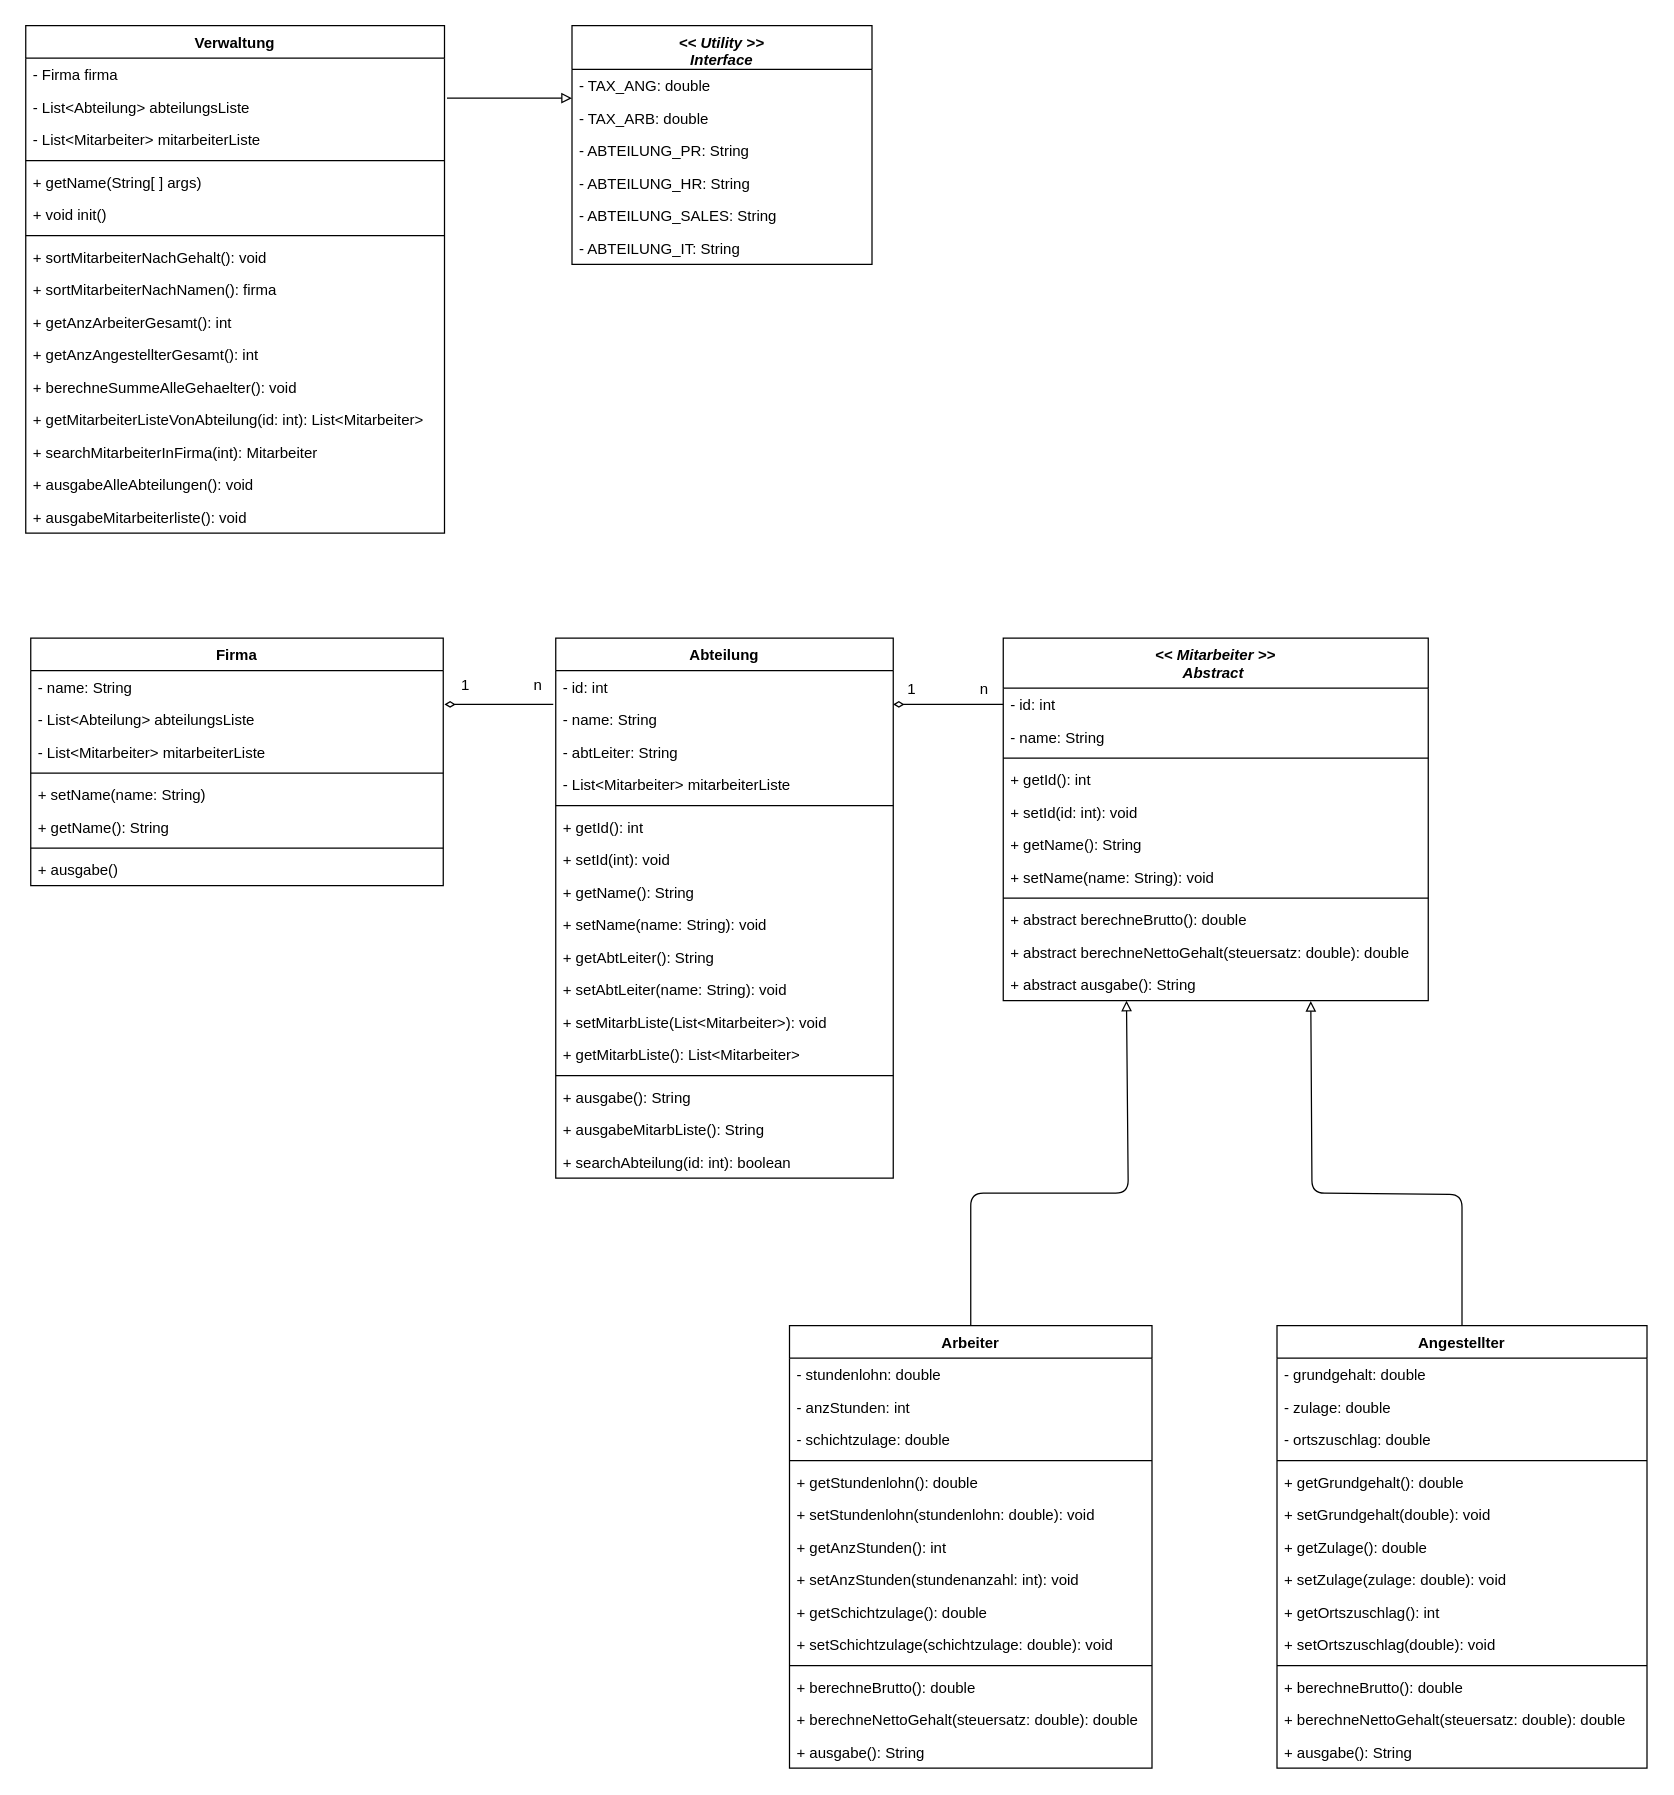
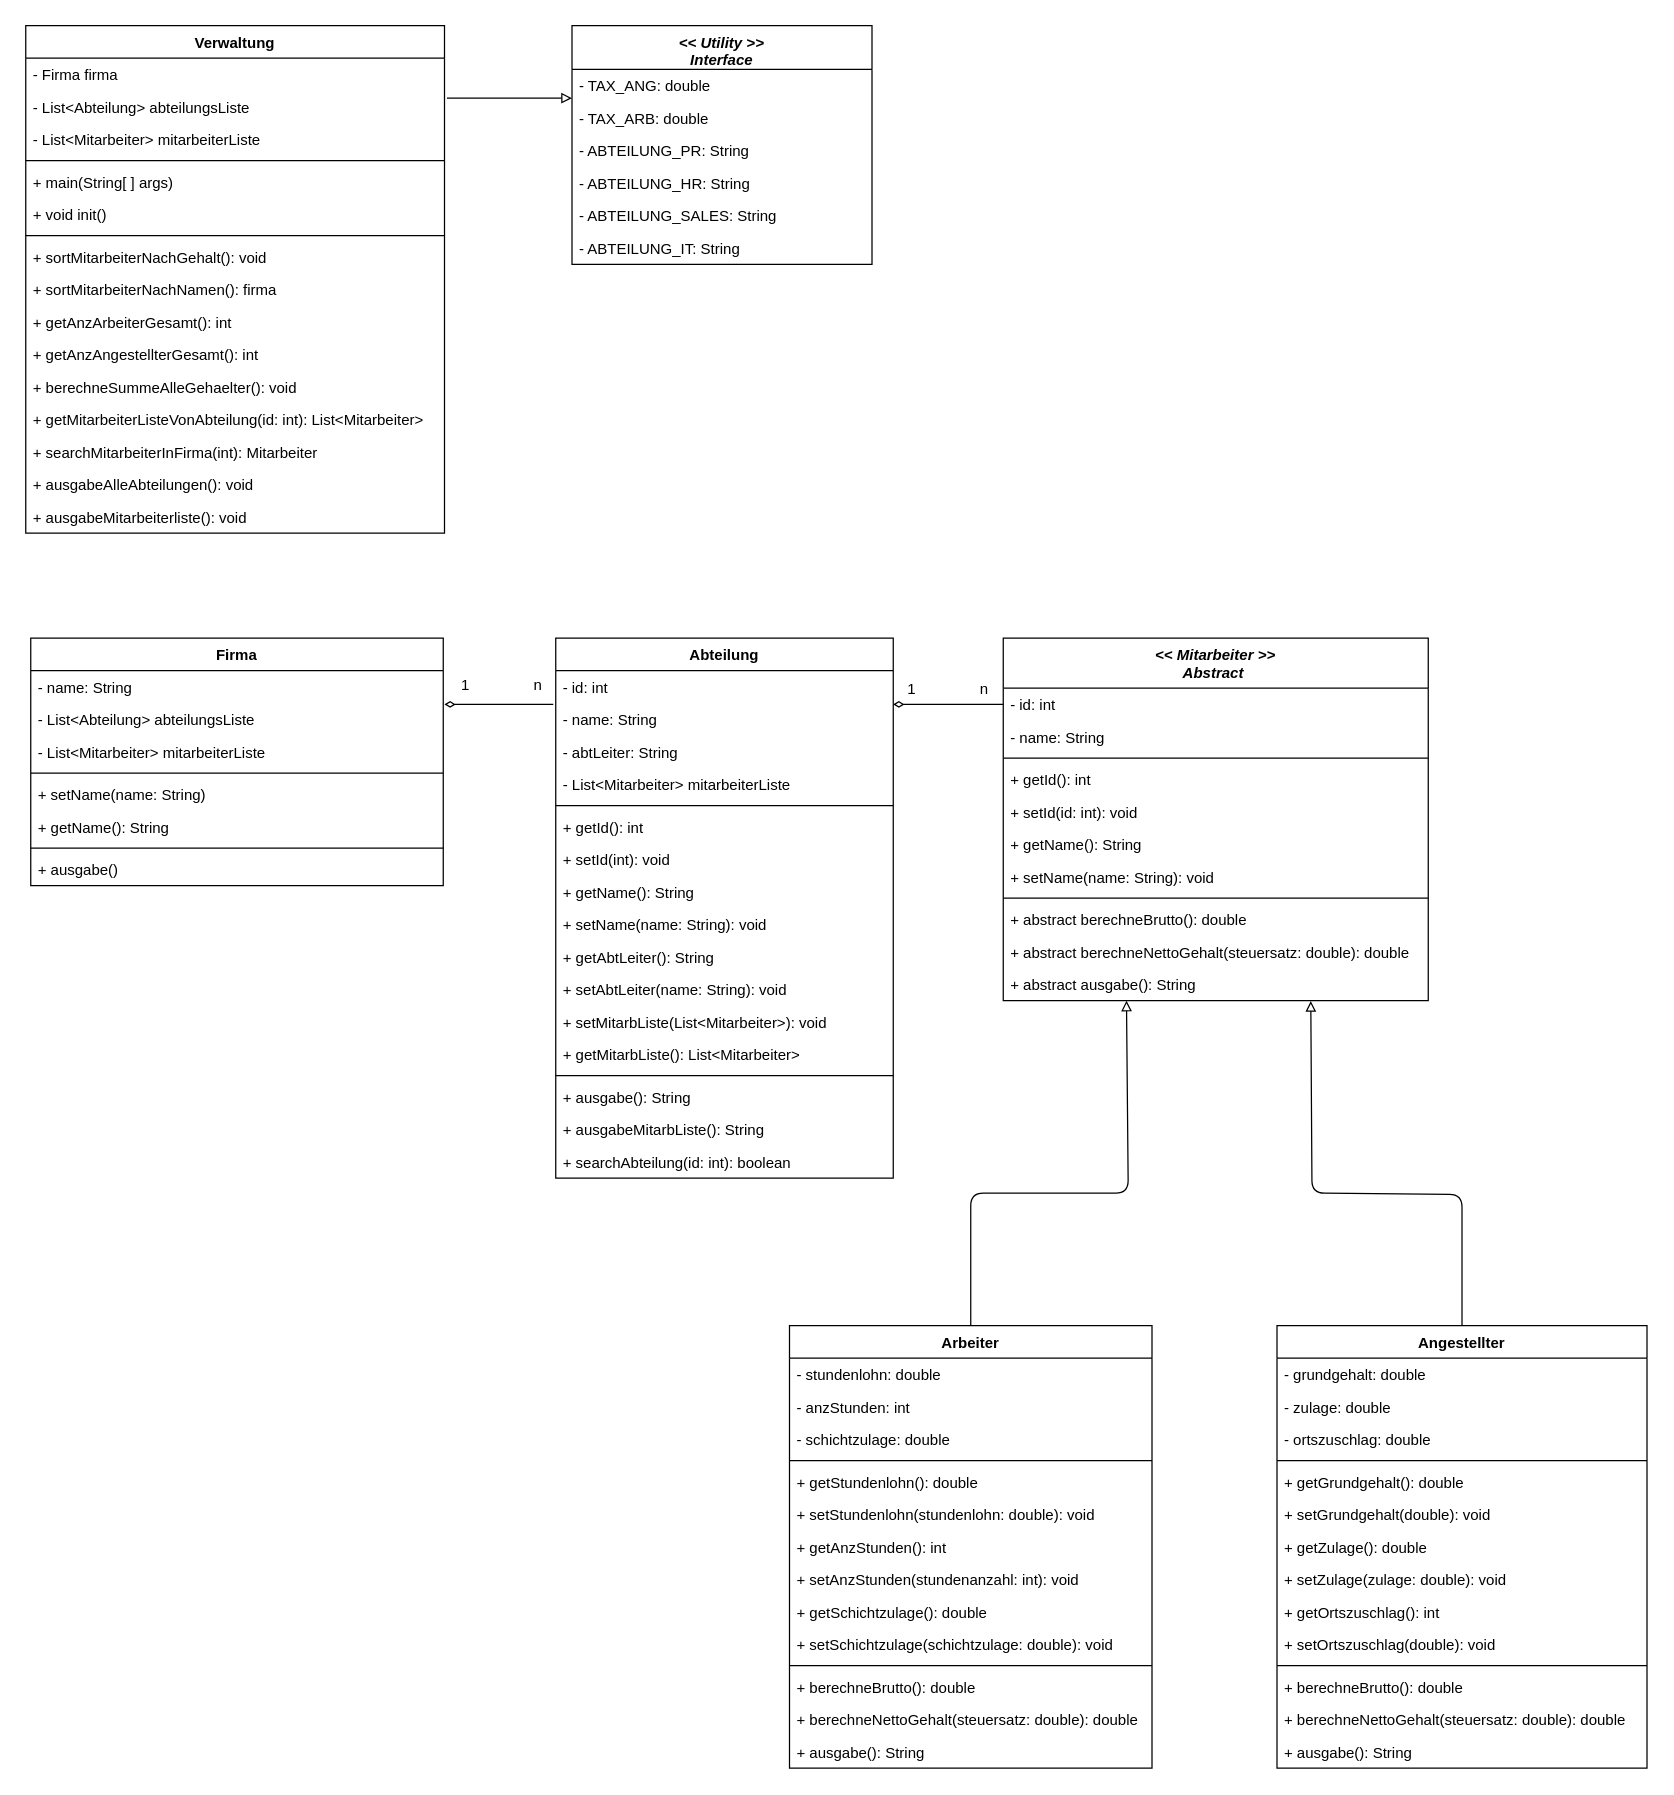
node "+ getName(String[ ] args)": label "+ getName(String[ ] args)" -> "+ main(String[ ] args)"
